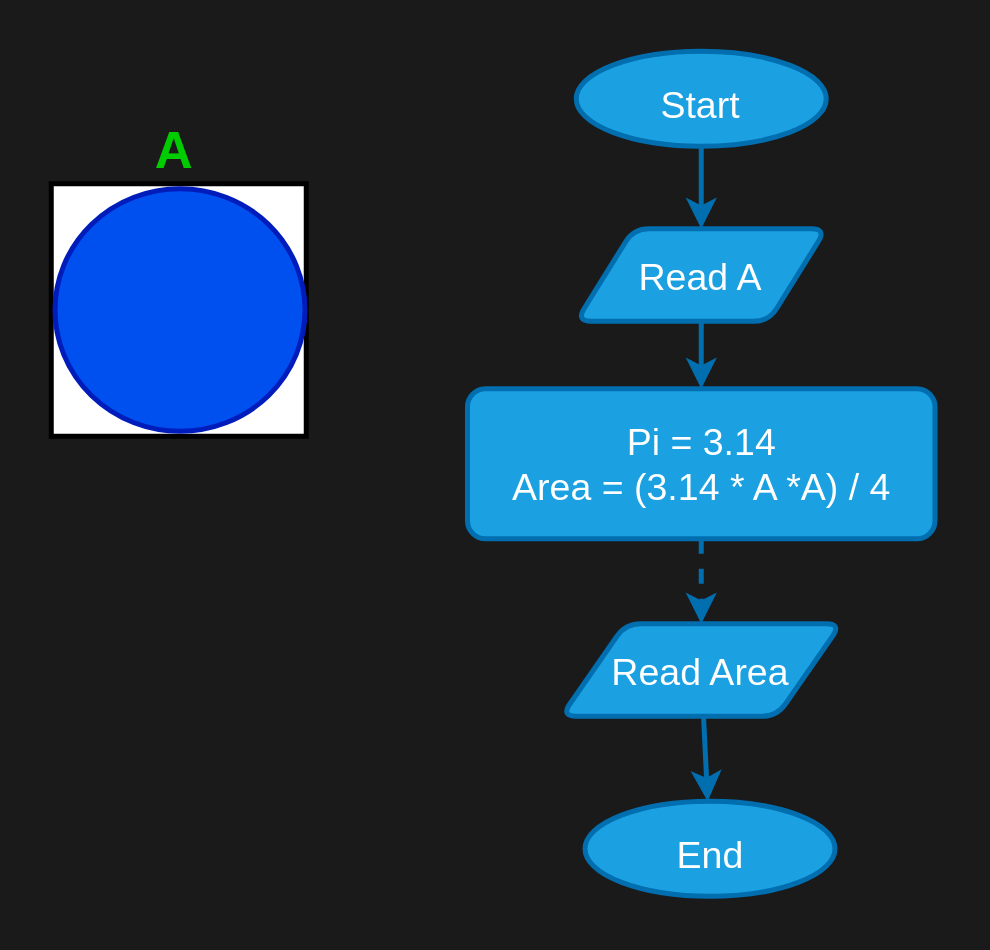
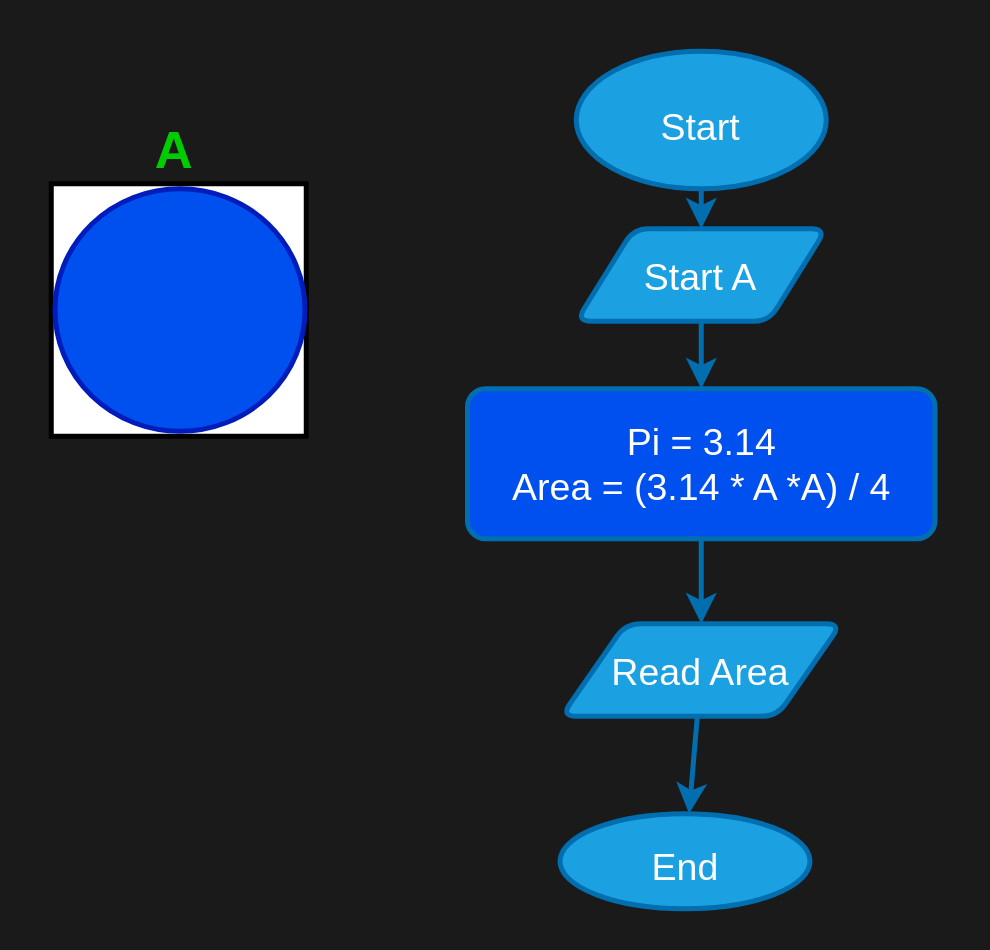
node "Start": size 250x95 -> 250x138
node "Read A": label "Read A" -> "Start A"
node "Pi = 3.14 Area = (3.14 * A *A) / 4": fillcolor #1ba1e2 -> #0050ef
edge "Pi = 3.14 Area = (3.14 * A *A) / 4" -> "Read Area": style dashed -> solid
node "End": moved (710, 849) -> (685, 861)
